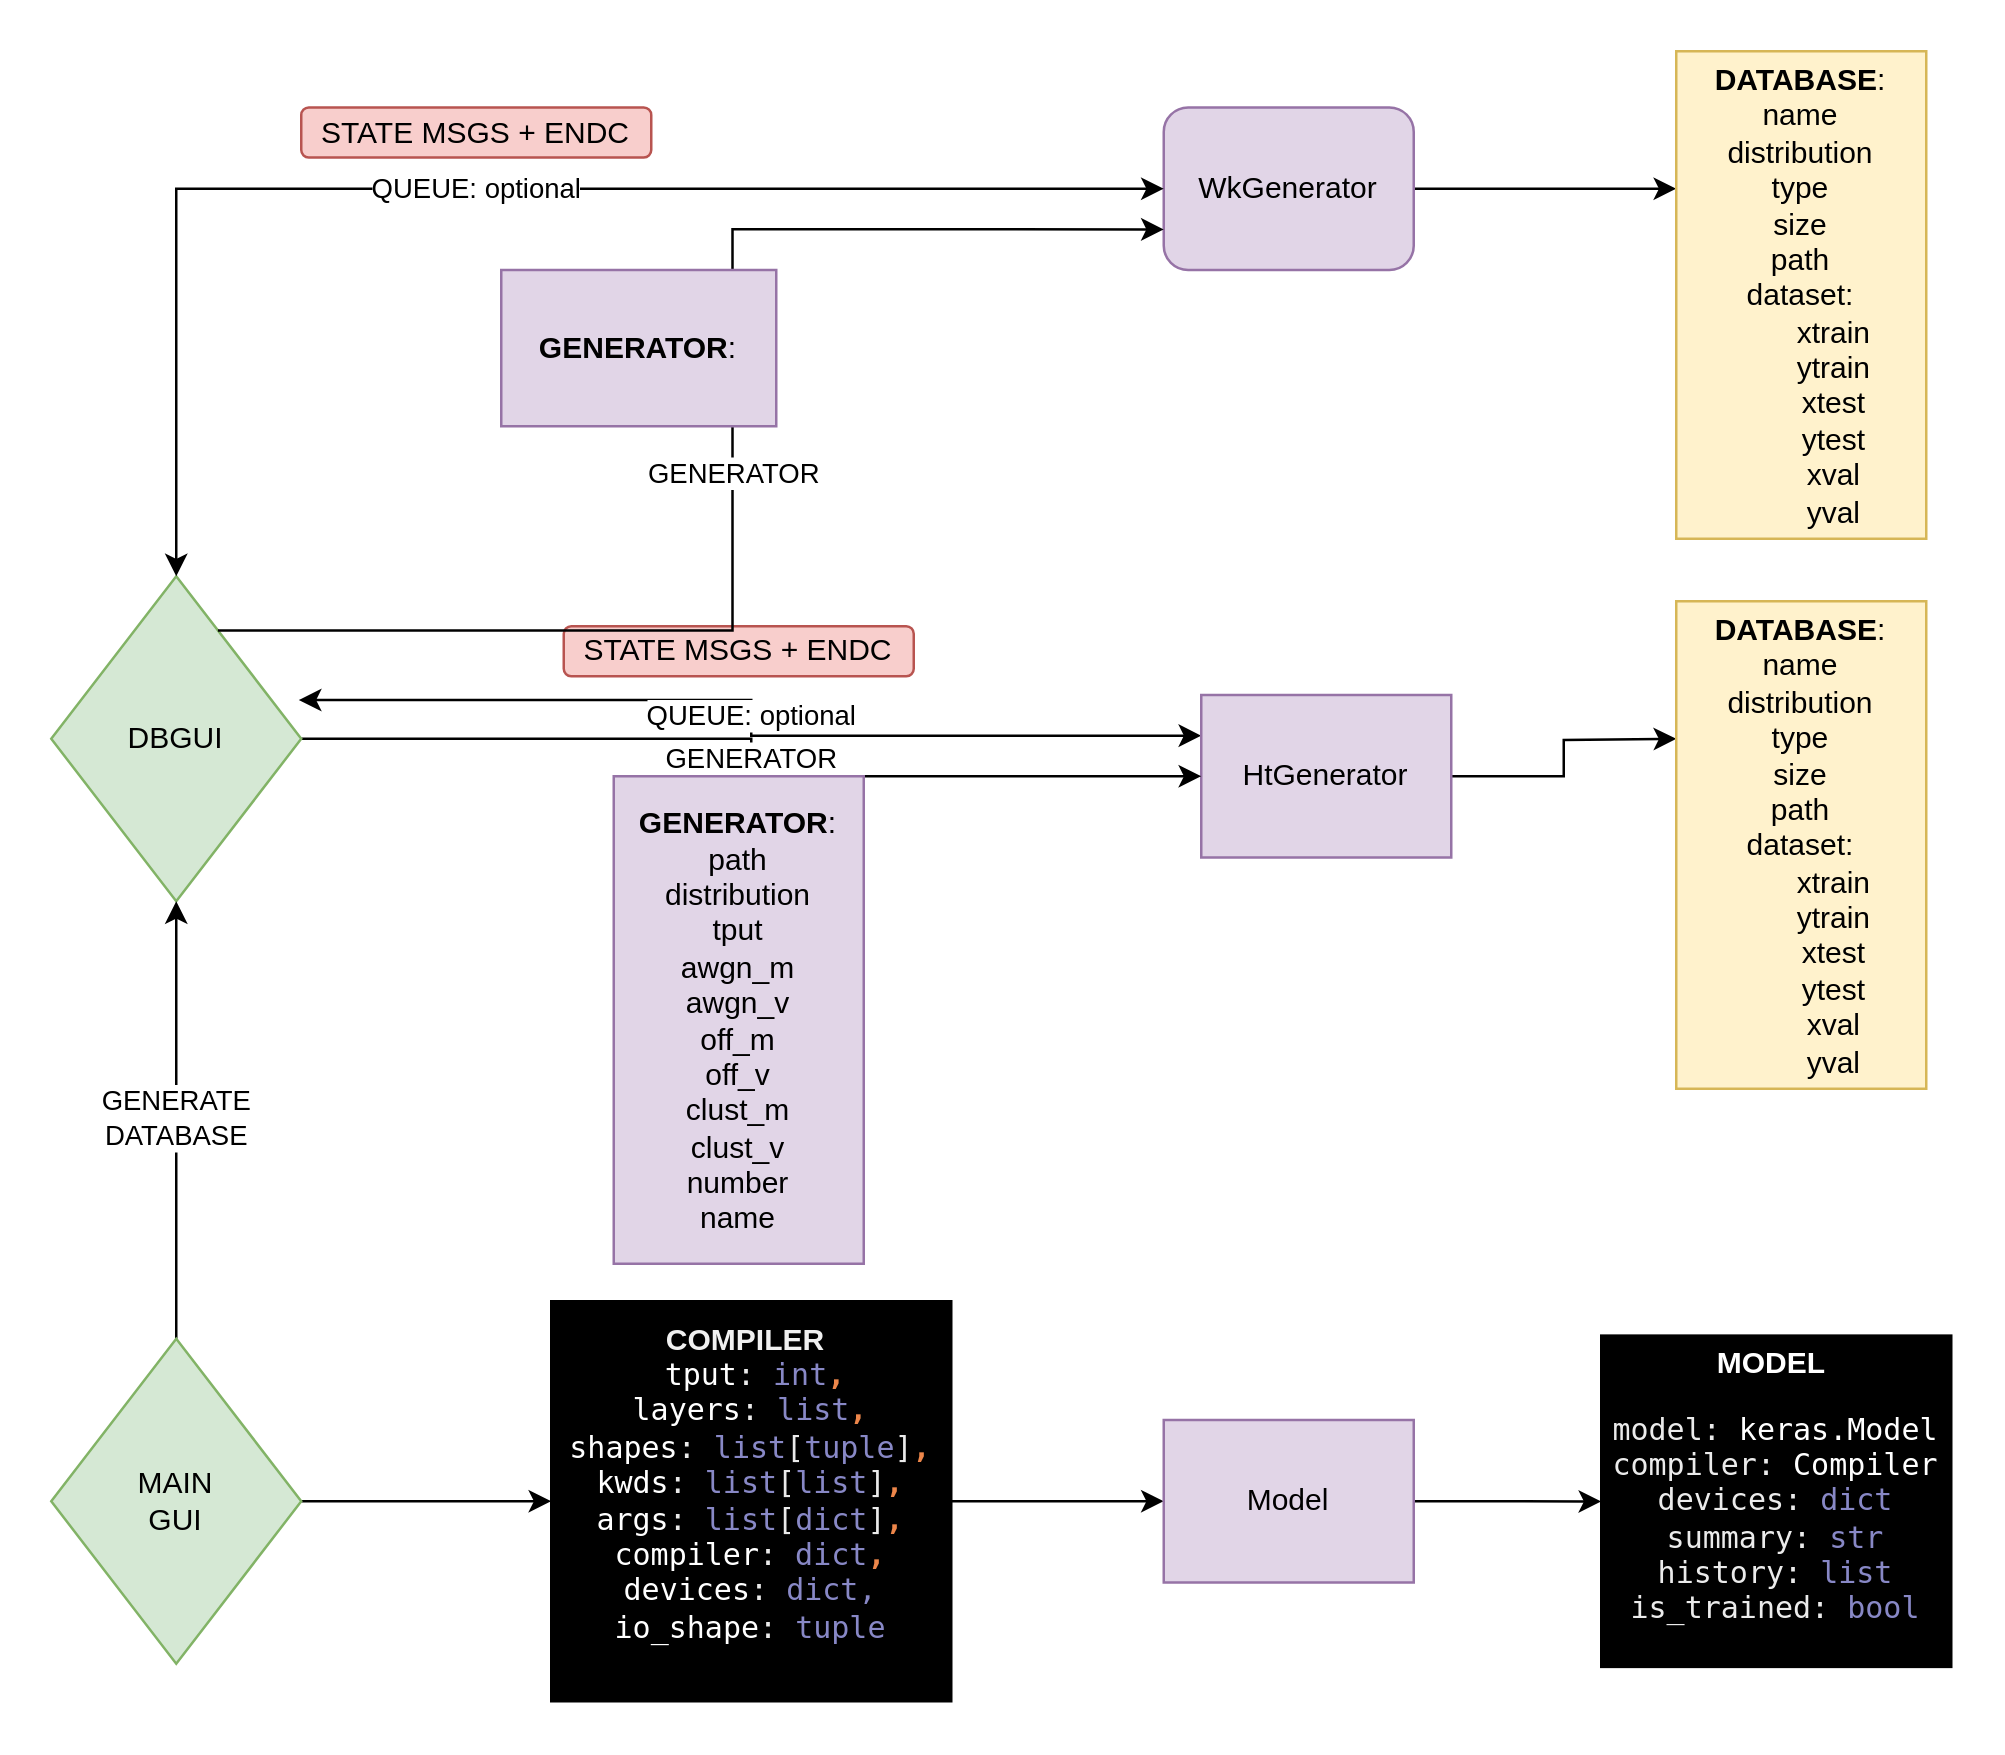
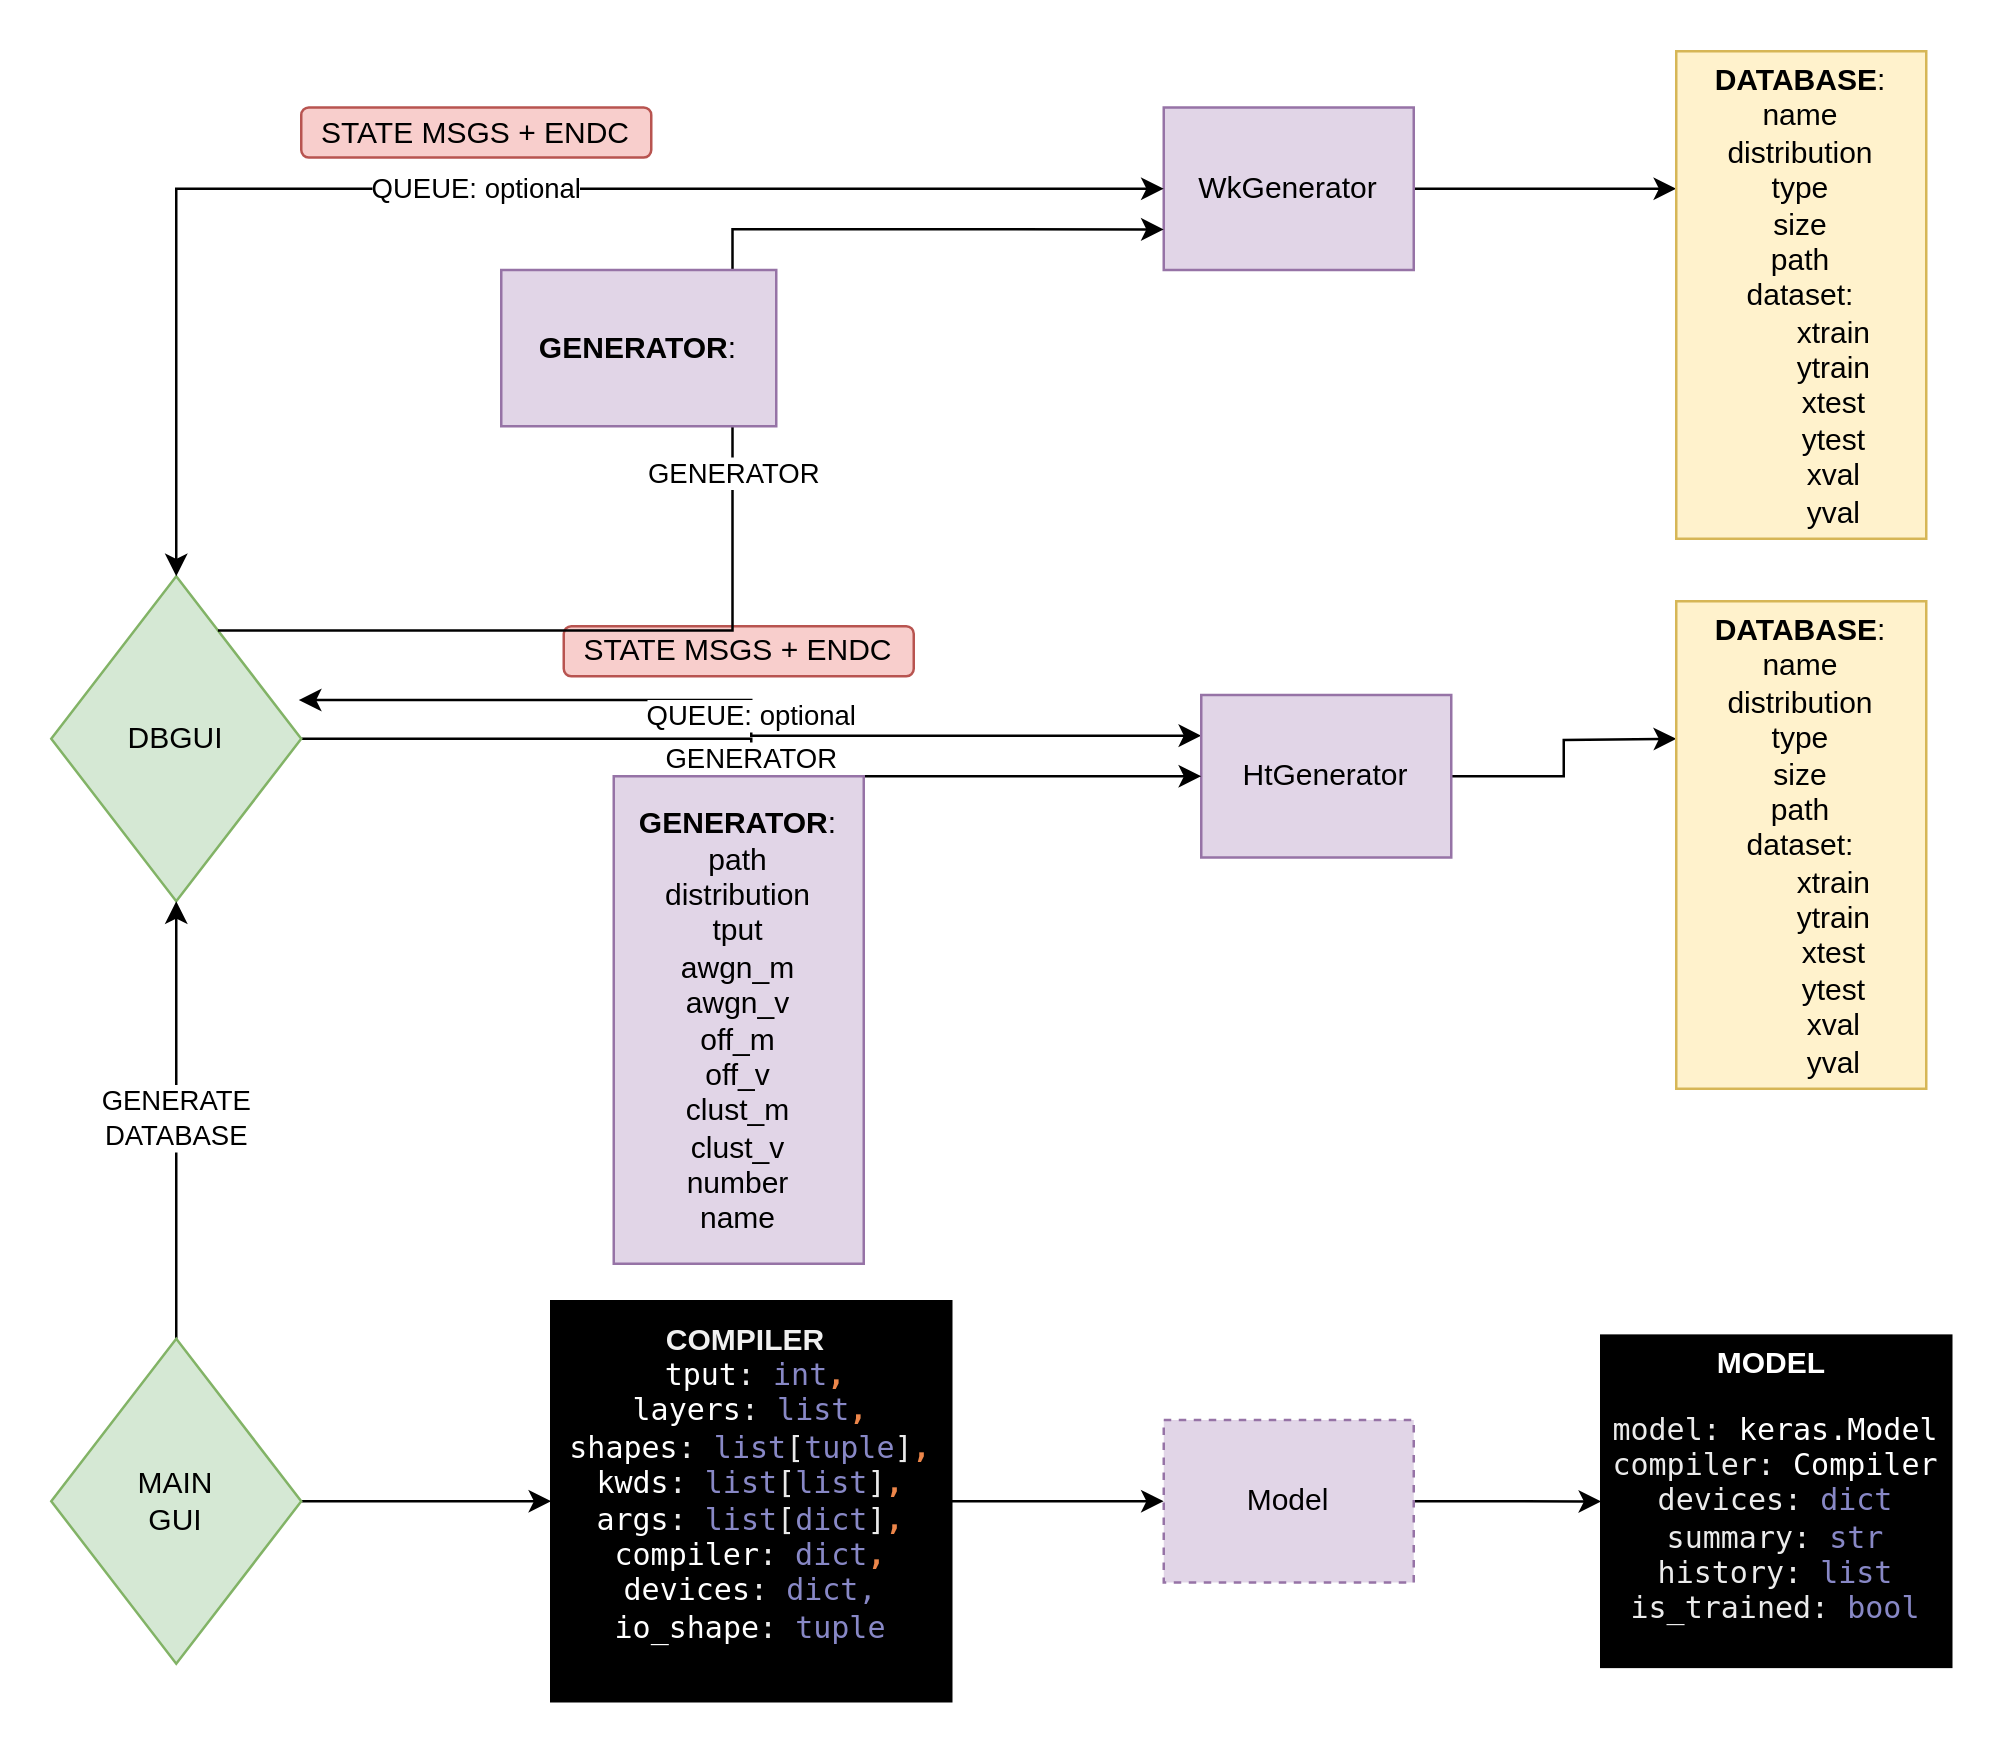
node "WkGenerator": shape rounded rectangle -> rectangle
node "Model": style solid -> dashed
